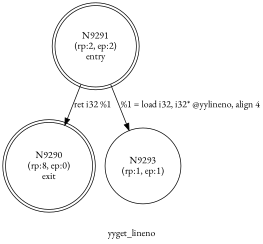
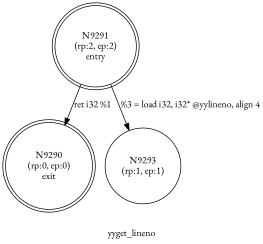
edge "N9291 (rp:2, ep:2) entry" -> "N9293 (rp:1, ep:1)": label "%1 = load i32, i32* @yylineno, align 4" -> "%3 = load i32, i32* @yylineno, align 4"
node "N9290 (rp:8, ep:0) exit": label "N9290 (rp:8, ep:0) exit" -> "N9290 (rp:0, ep:0) exit"
